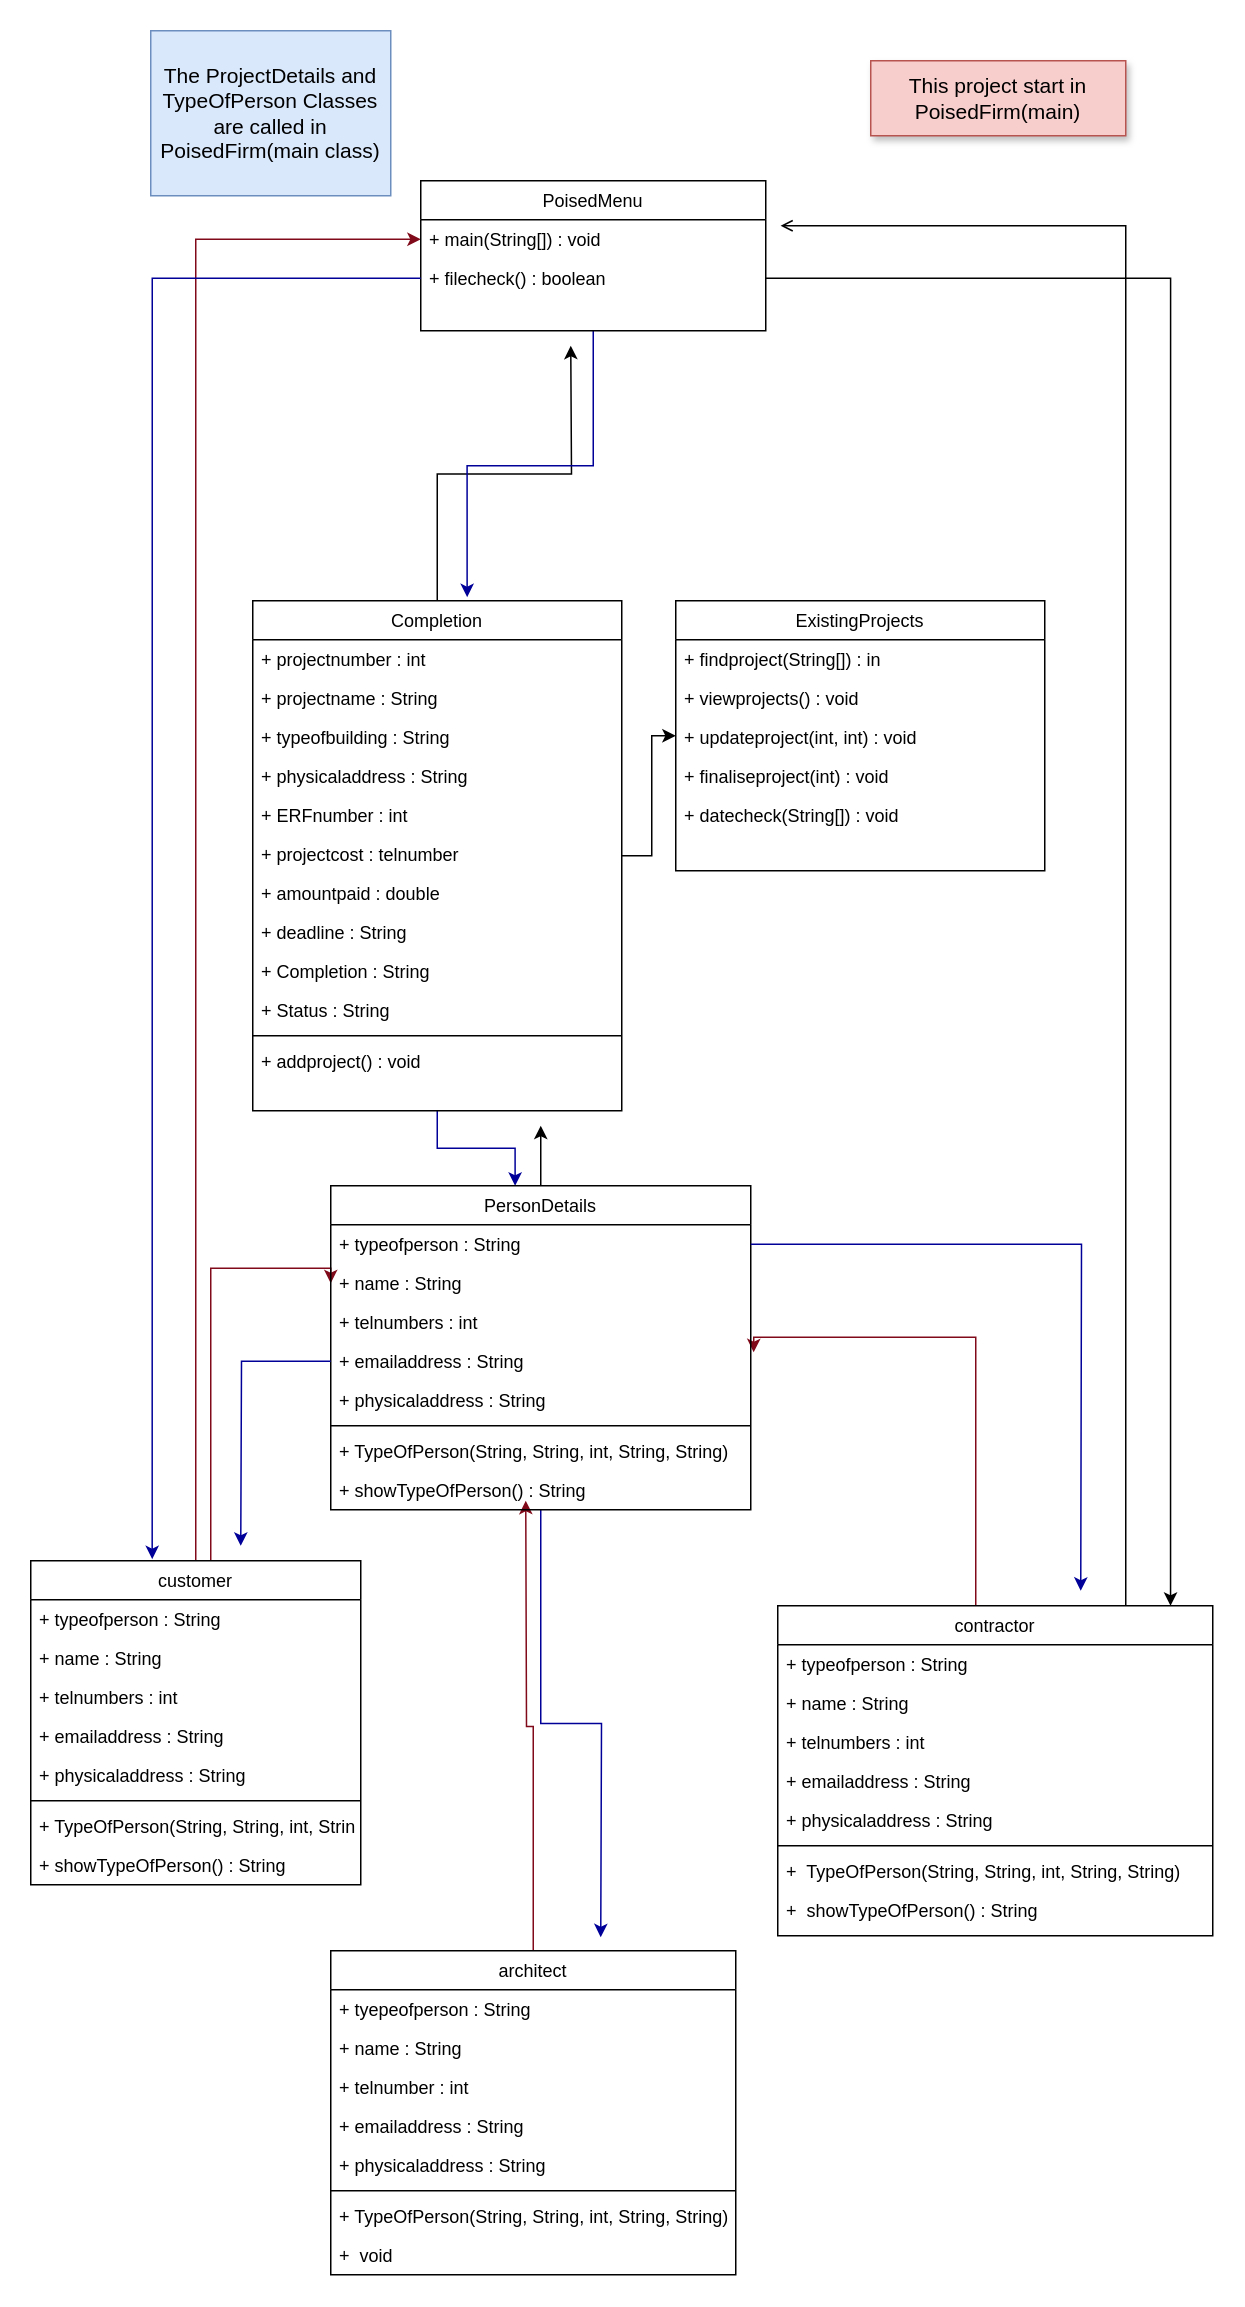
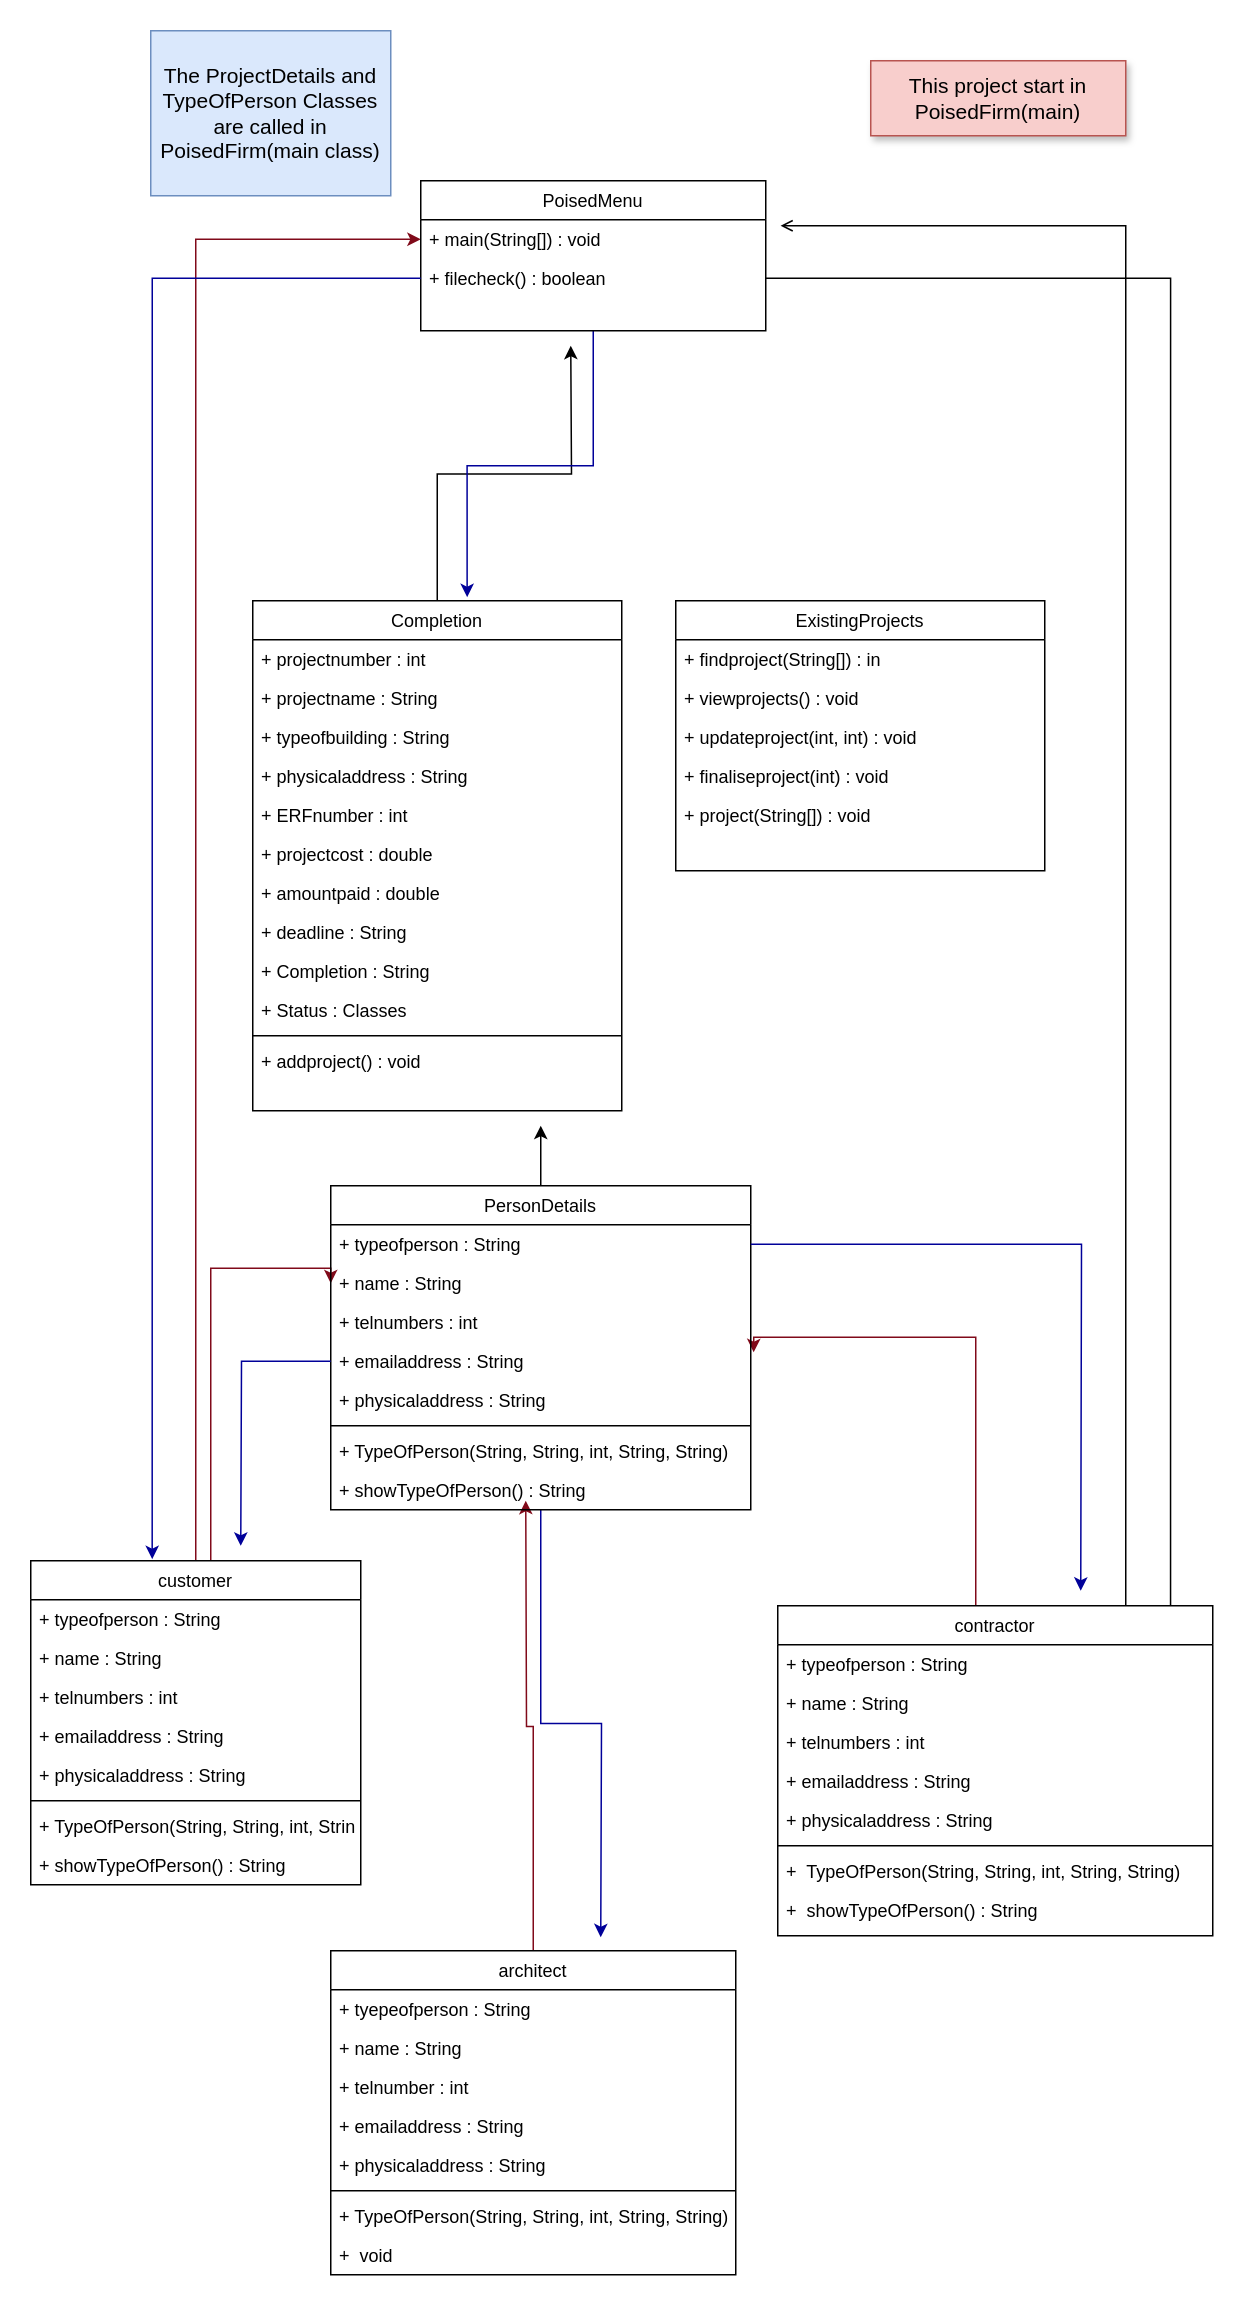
edge "Completion" -> "ExistingProjects": removed
node "+ datecheck(String[]) : void": label "+ datecheck(String[]) : void" -> "+ project(String[]) : void"
node "+ projectcost : telnumber": label "+ projectcost : telnumber" -> "+ projectcost : double"
node "+ Status : String": label "+ Status : String" -> "+ Status : Classes"
edge "Completion" -> "PersonDetails": removed
edge "+ filecheck() : boolean" -> "contractor": arrowhead classic -> none
